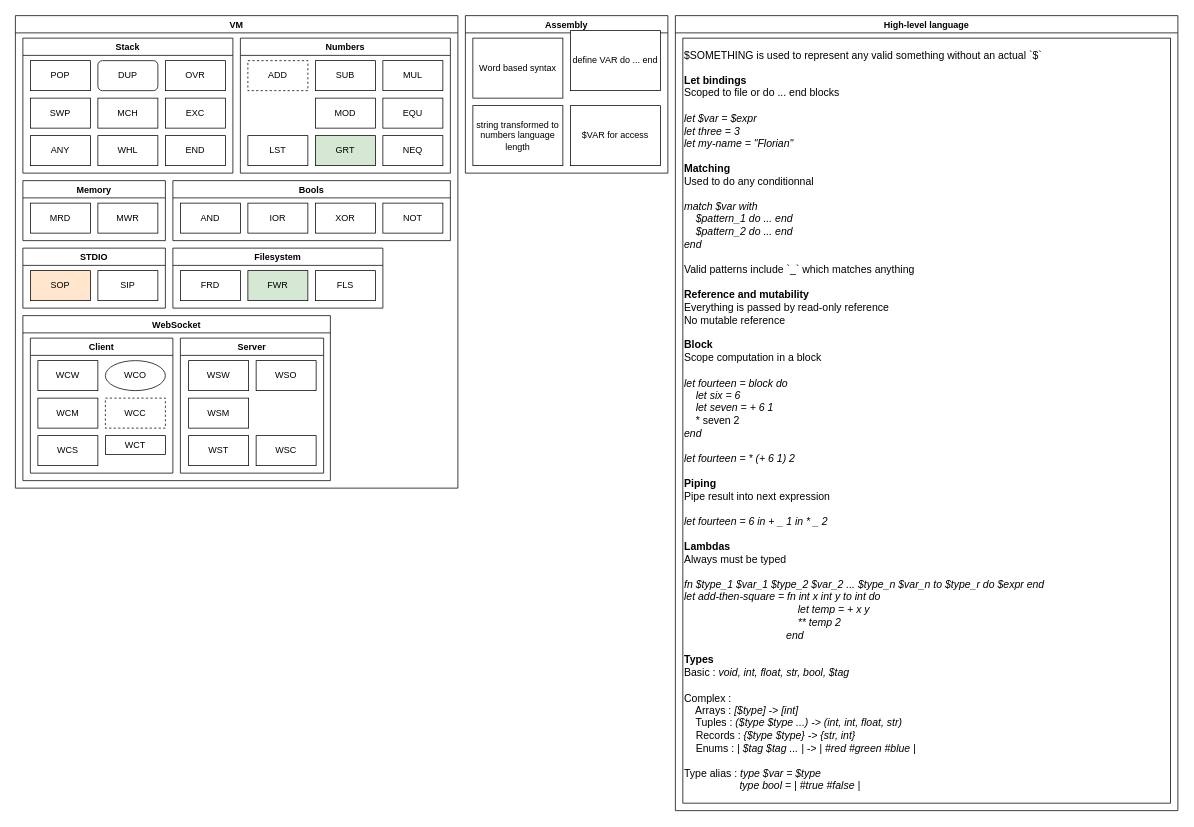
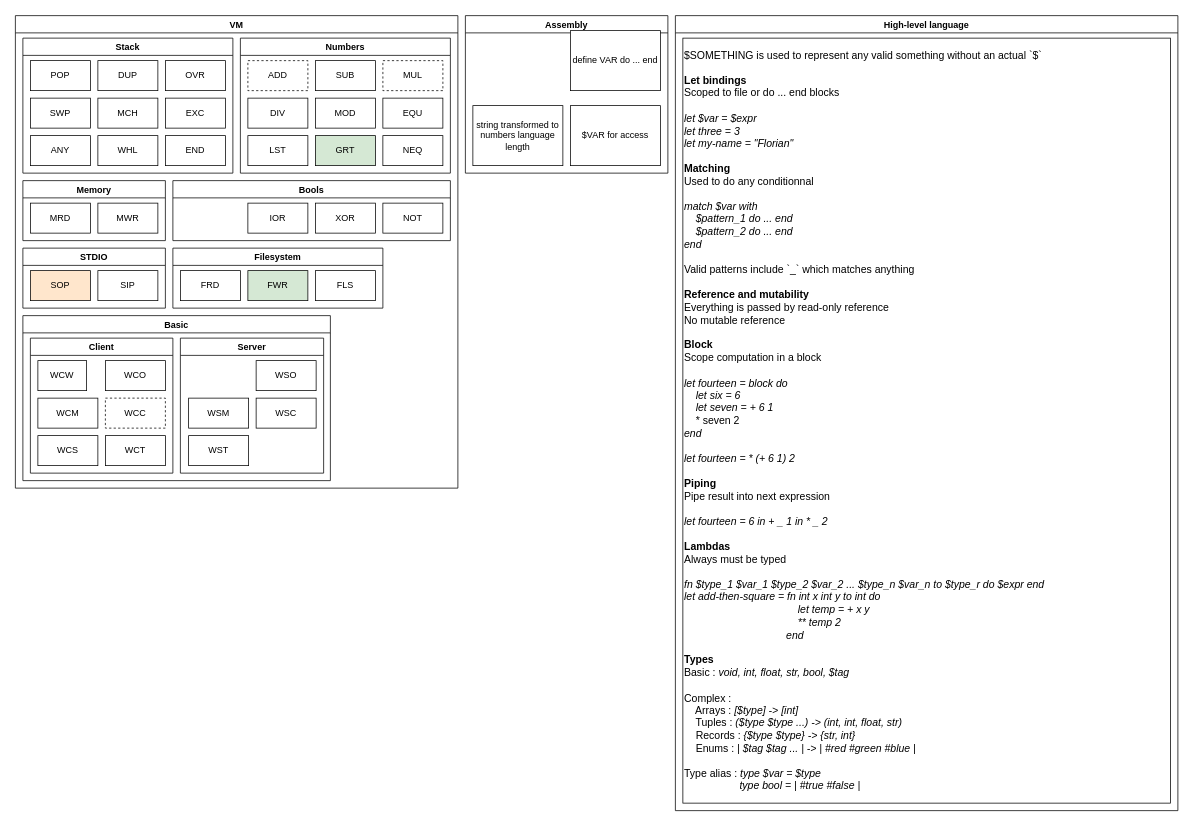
node "Word based syntax": removed
node "DUP": shape rounded rectangle -> rectangle
node "MUL": style solid -> dashed
node "DIV": added
node "AND": removed
node "WebSocket": label "WebSocket" -> "Basic"
node "WCW": size 60x30 -> 49x30
node "WCO": shape ellipse -> rectangle
node "WSW": removed
node "WCT": size 60x19 -> 60x30
node "WSC": moved (286, 450) -> (286, 413)
